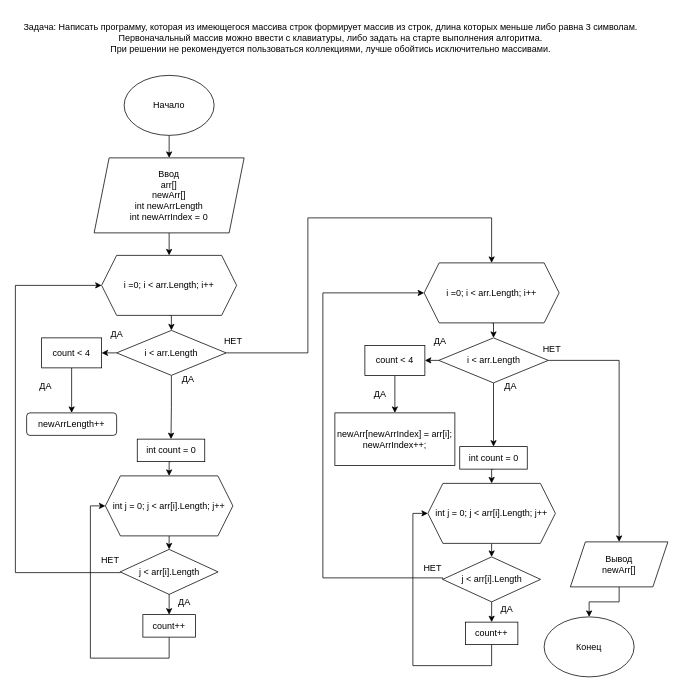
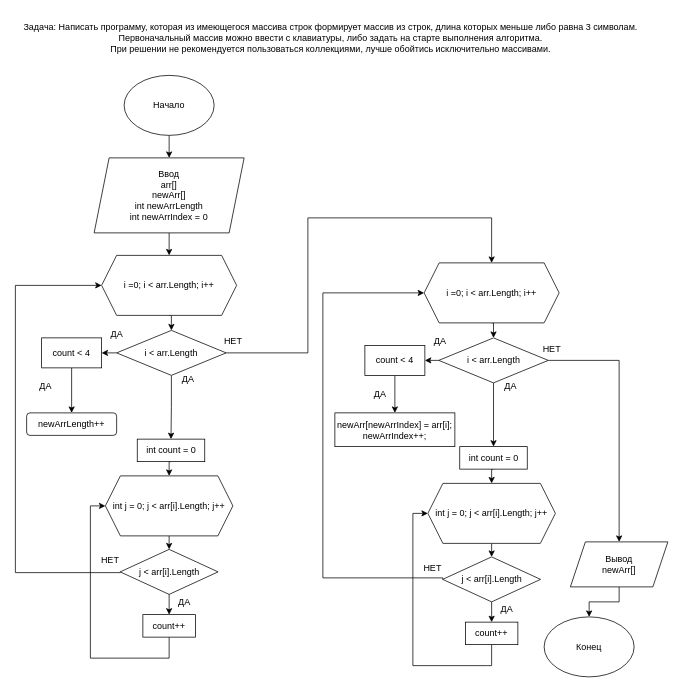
node "newArr[newArrIndex] = arr[i]; newArrIndex++;": size 120x53 -> 120x34
